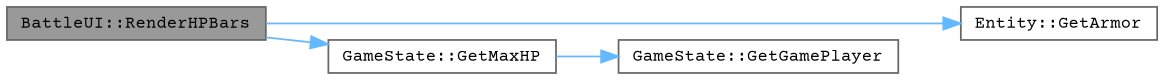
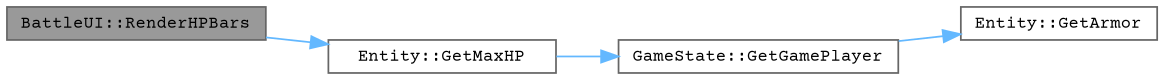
edge "BattleUI::RenderHPBars" -> "Entity::GetArmor": now "GameState::GetGamePlayer" -> "Entity::GetArmor"
node "GameState::GetMaxHP": label "GameState::GetMaxHP" -> "Entity::GetMaxHP"
